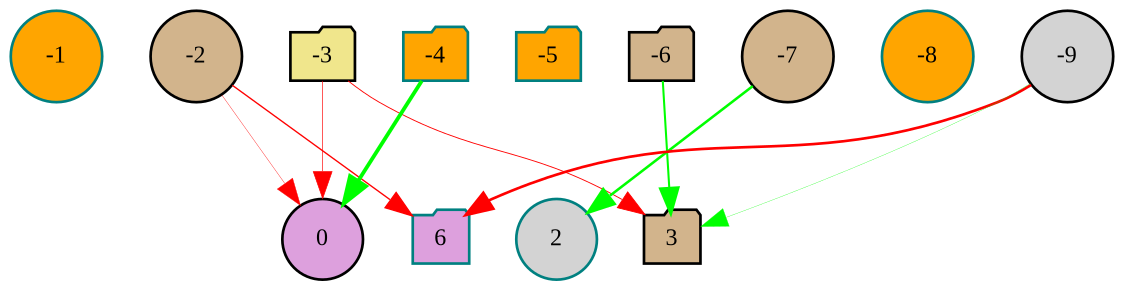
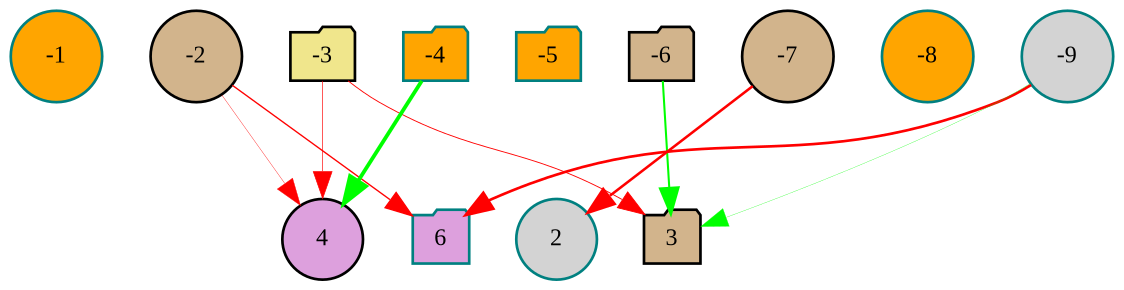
node "-9": color black -> teal
edge "-7" -> "2": color green -> red
node "0": label "0" -> "4"
